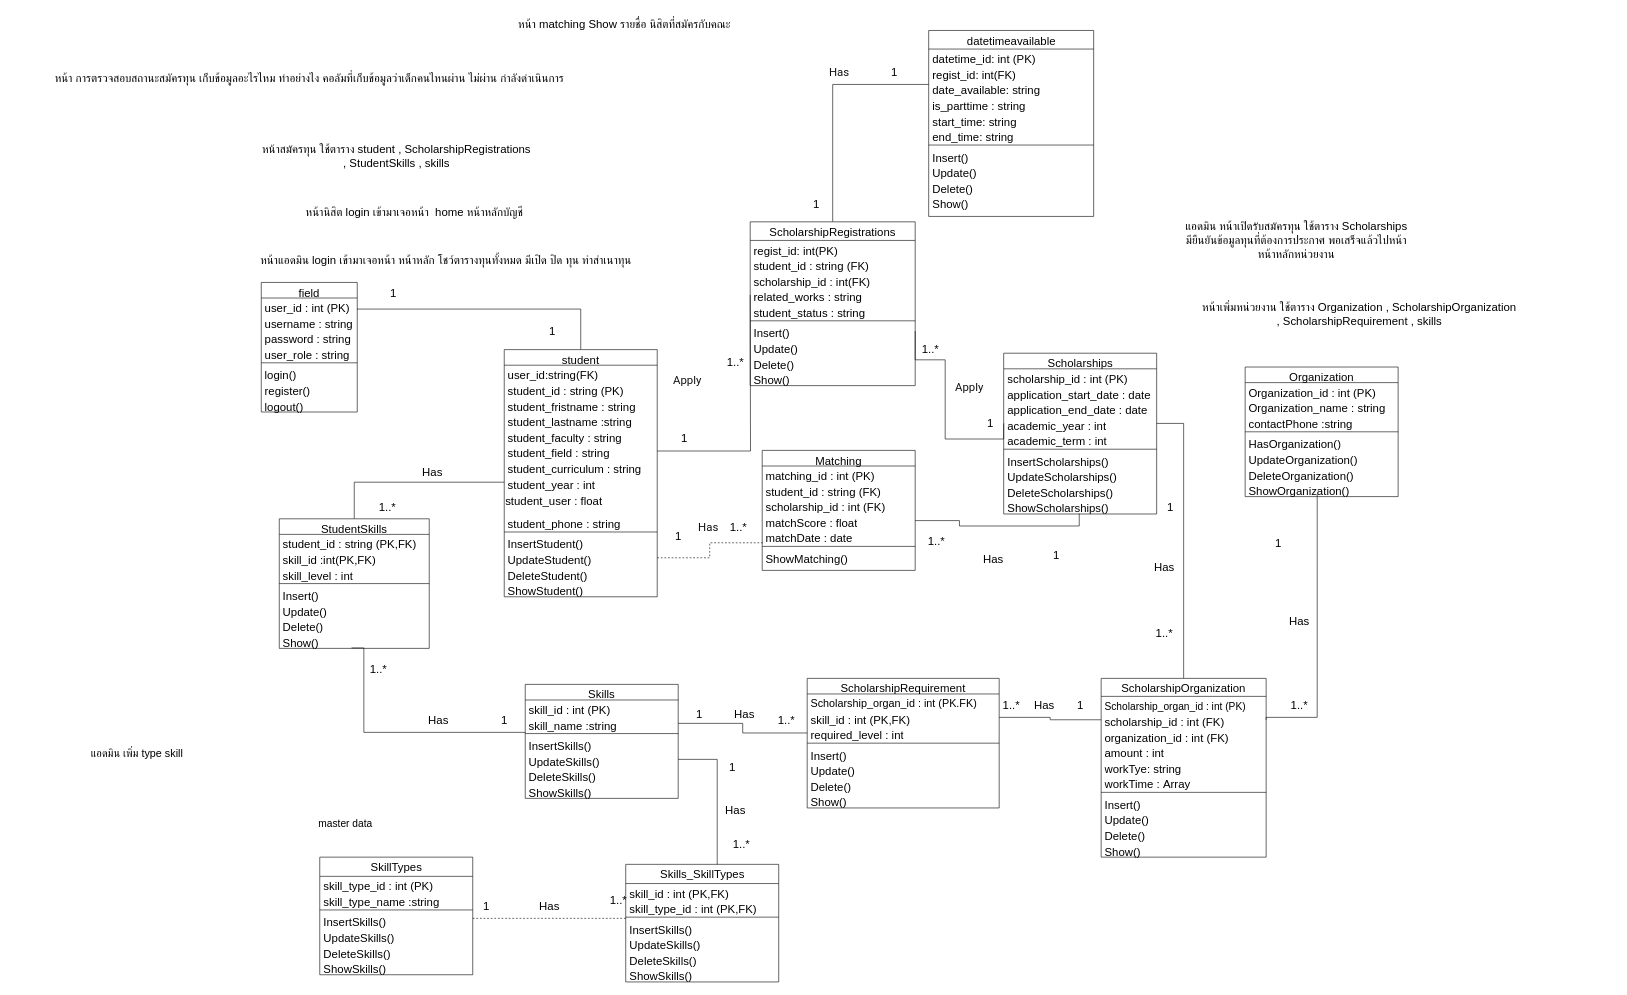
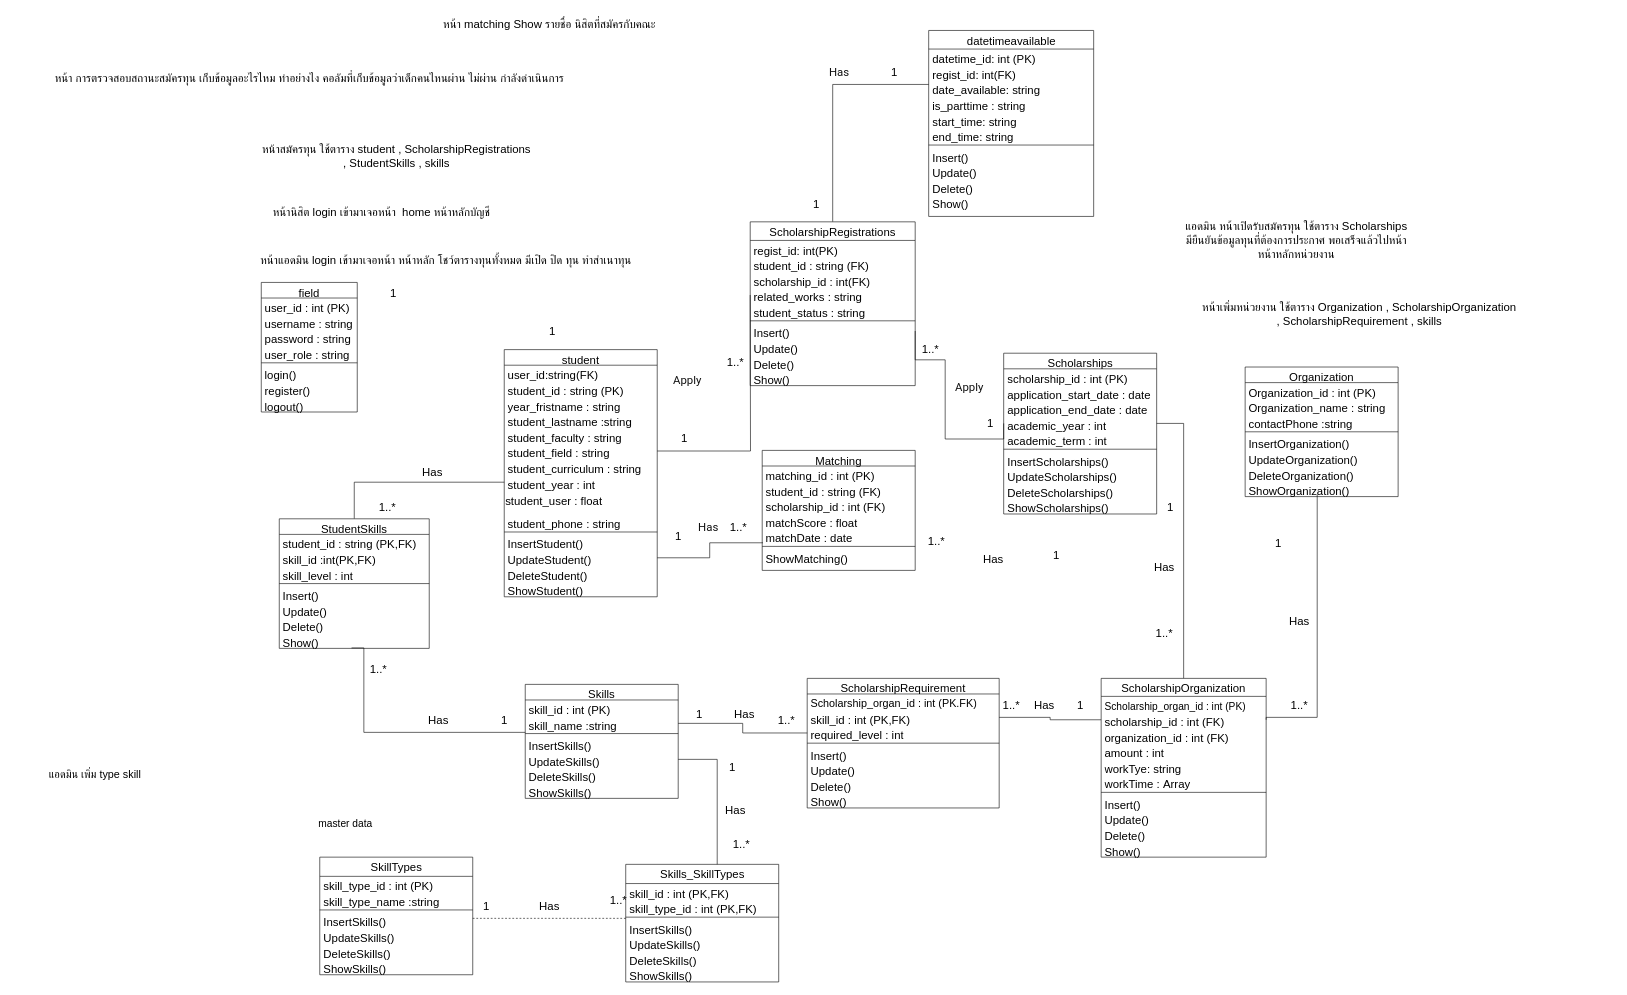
node "หน้า matching Show รายชื่อ นิสิตที่สมัครกับคณะ": moved (624, 24) -> (549, 24)
node "หน้านิสิต login เข้ามาเจอหน้า home หน้าหลักบัญชี": moved (414, 212) -> (381, 212)
edge "user_id : int (PK)" -- "student": removed
node "student_fristname : string": label "student_fristname : string" -> "year_fristname : string"
node "HasOrganization()": label "HasOrganization()" -> "InsertOrganization()"
edge "ShowScholarships()" -- "matchScore : float": removed
edge "matchDate : date" -- "UpdateStudent()": style dashed -> solid
node "แอดมิน เพิ่ม type skill": moved (138, 753) -> (96, 774)
